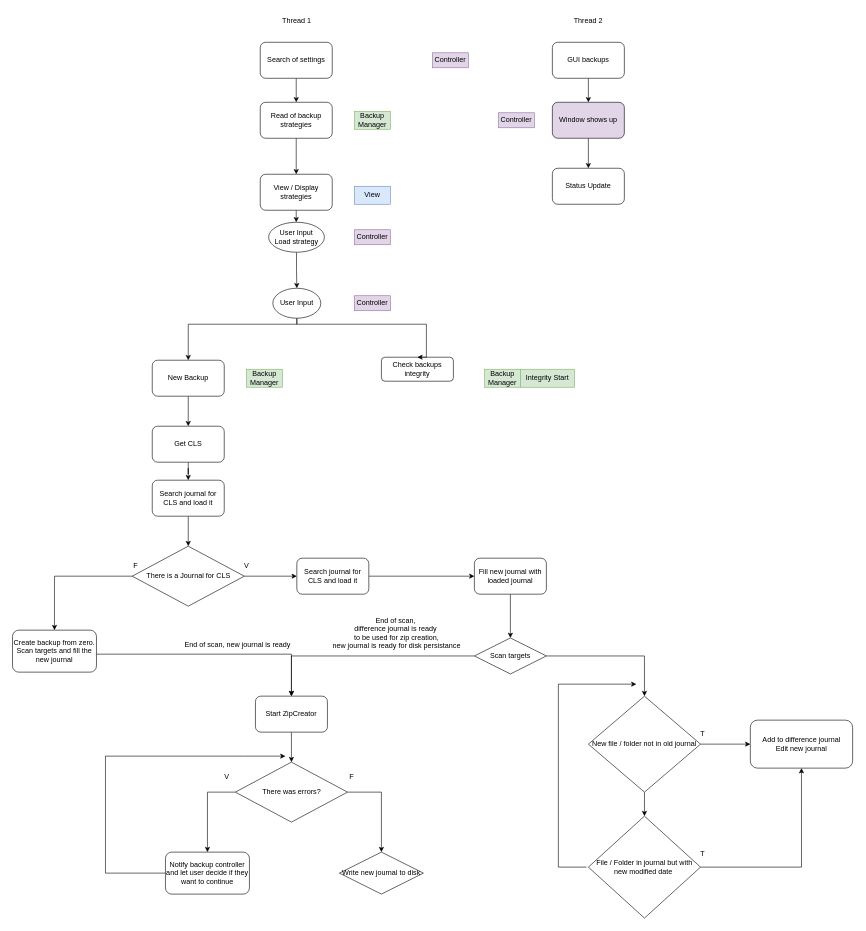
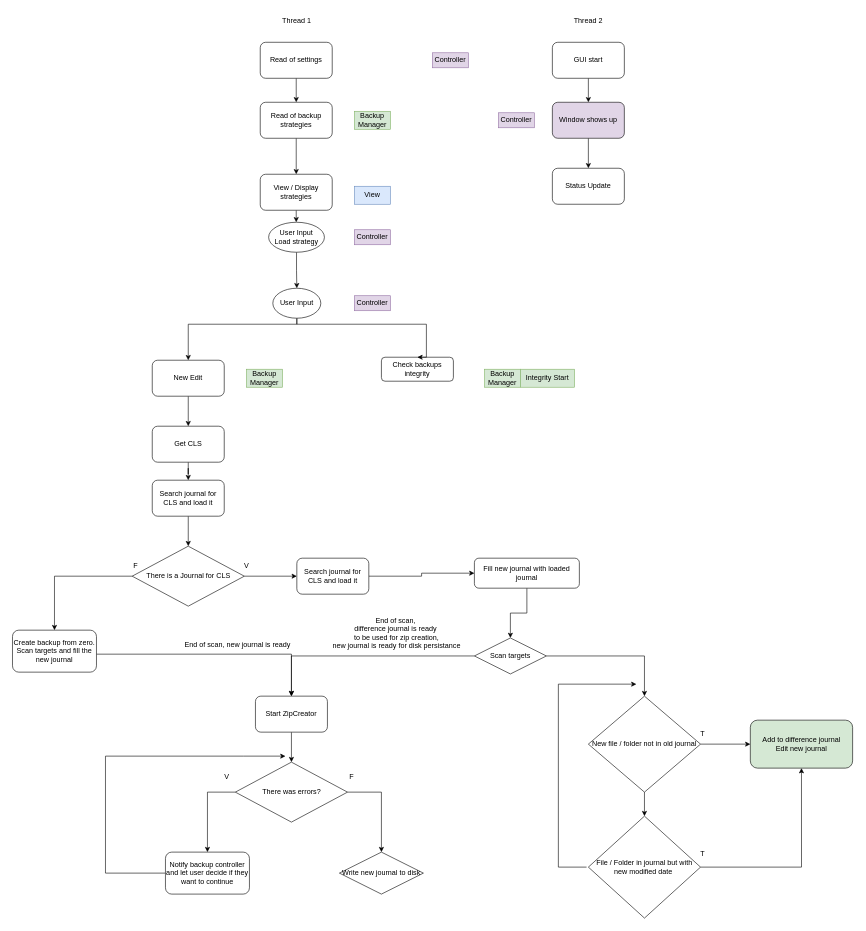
node "Search of settings": label "Search of settings" -> "Read of settings"
node "GUI backups": label "GUI backups" -> "GUI start"
node "New Backup": label "New Backup" -> "New Edit"
node "Fill new journal with loaded journal": size 72x36 -> 105x30
node "Add to difference journal Edit new journal": fillcolor #ffffff -> #d5e8d4
